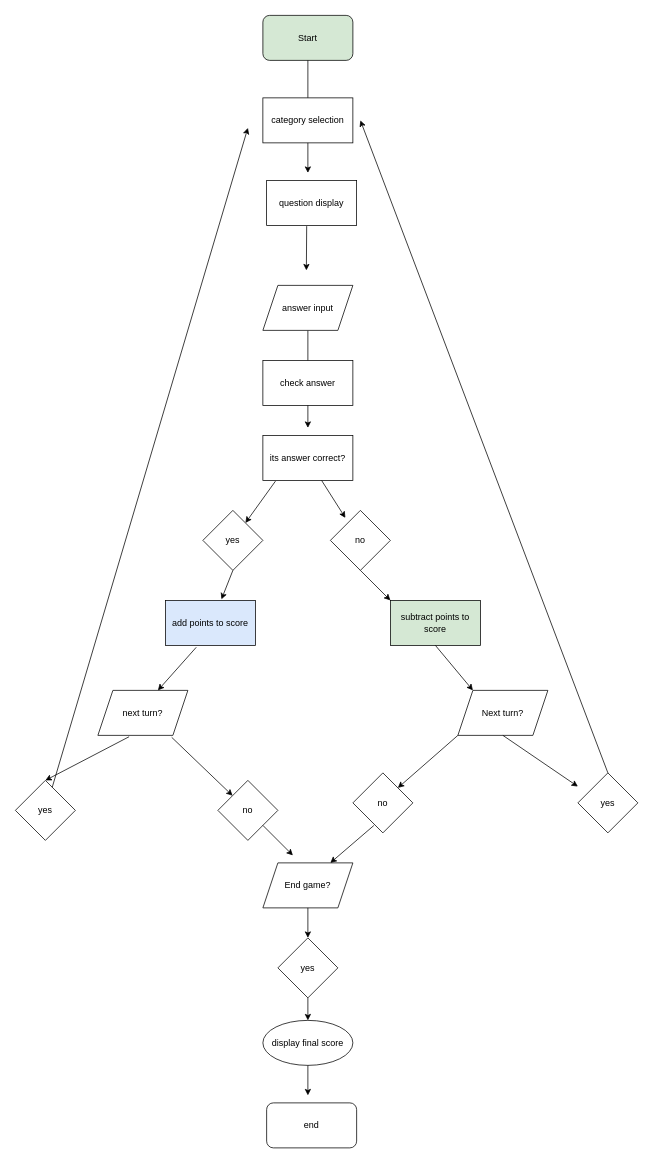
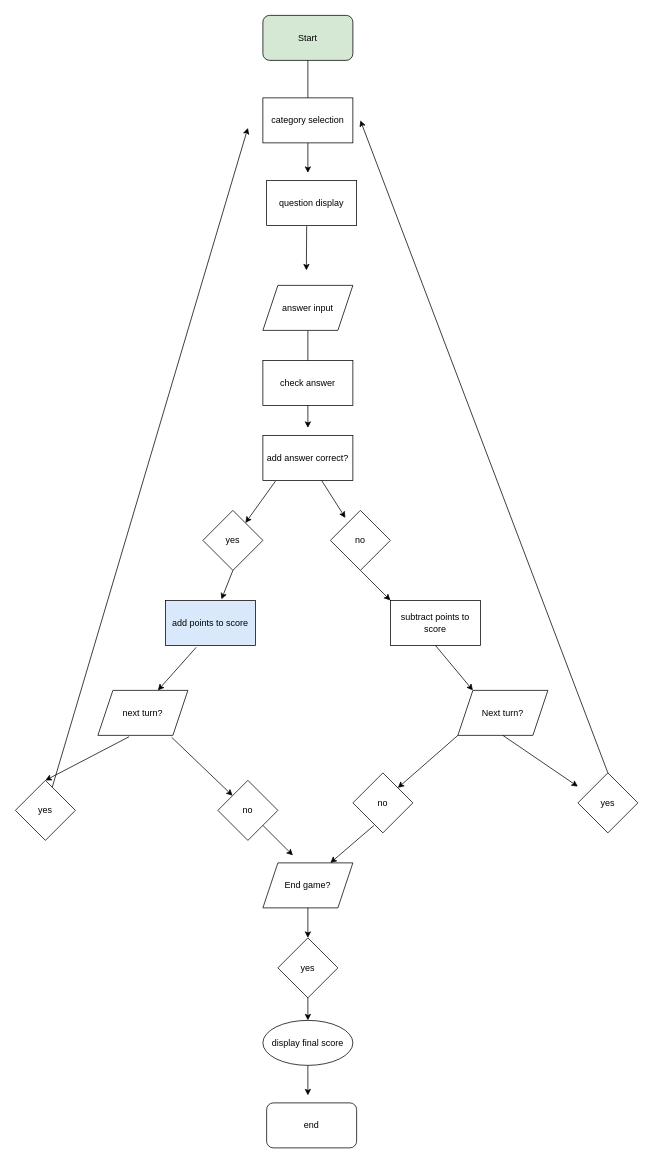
node "its answer correct?": label "its answer correct?" -> "add answer correct?"
node "subtract points to score": fillcolor #d5e8d4 -> #ffffff
